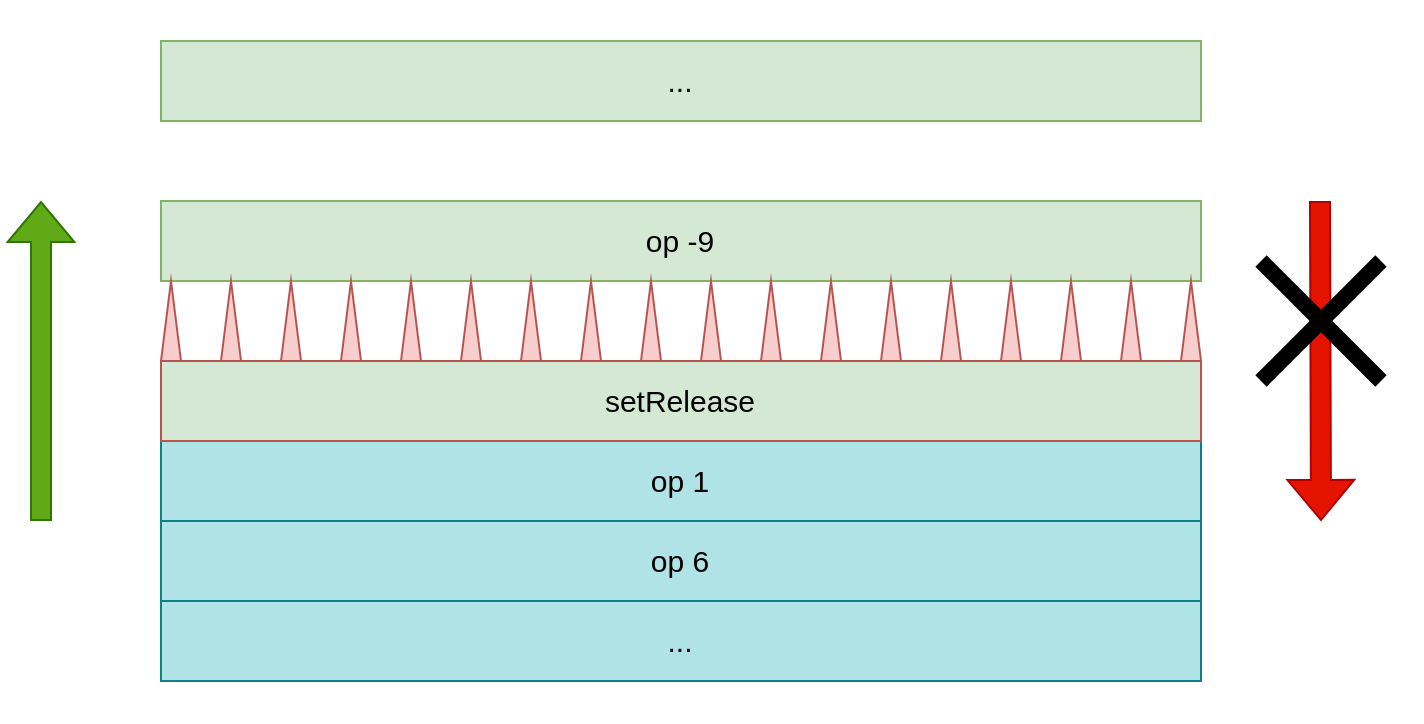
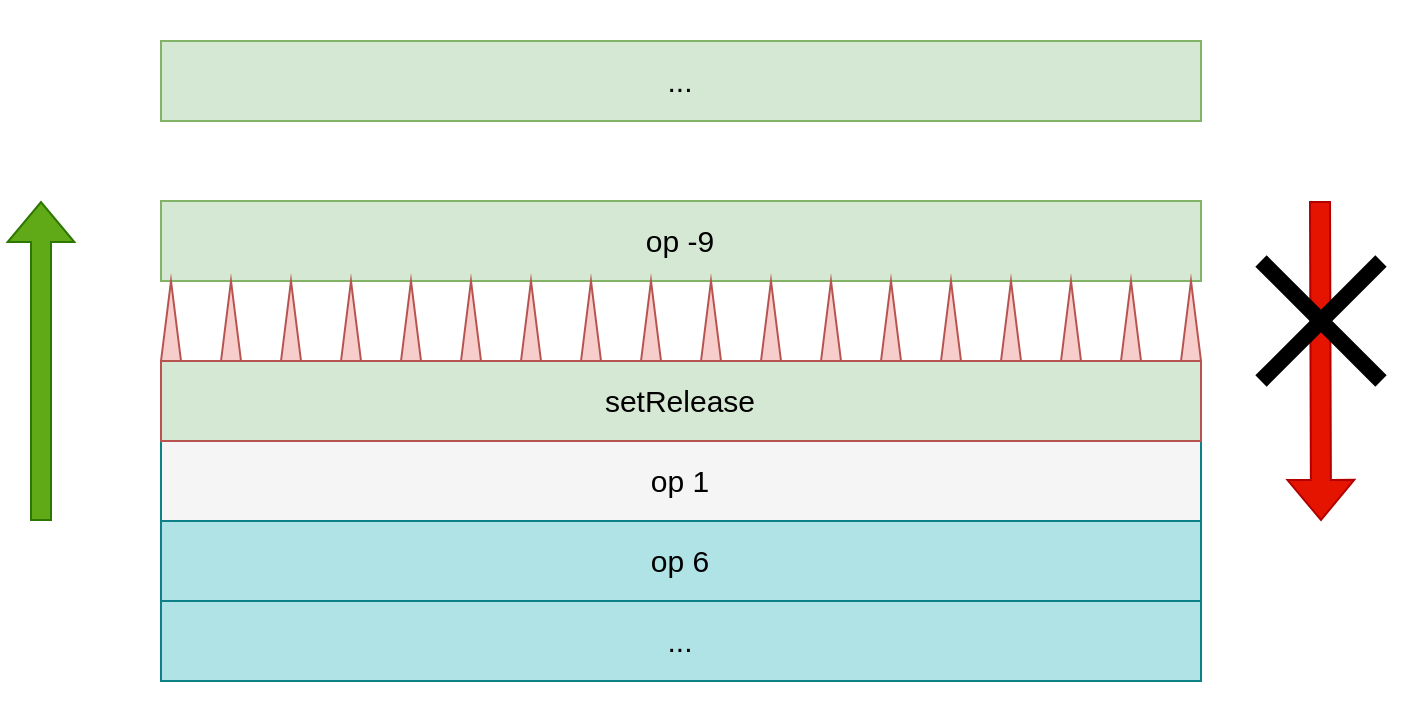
node "op 1": fillcolor #b0e3e6 -> #f5f5f5
